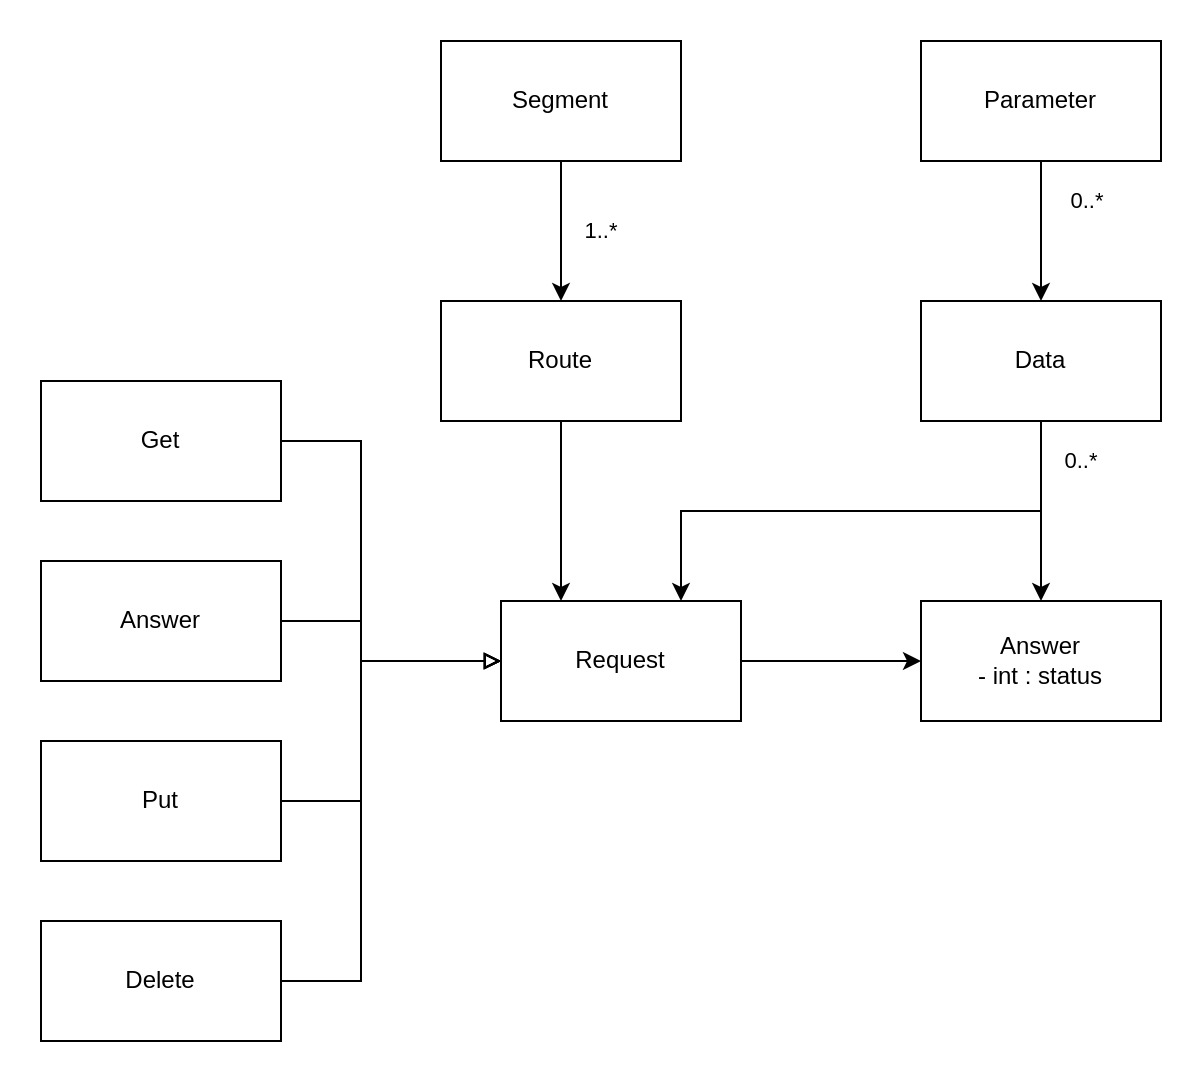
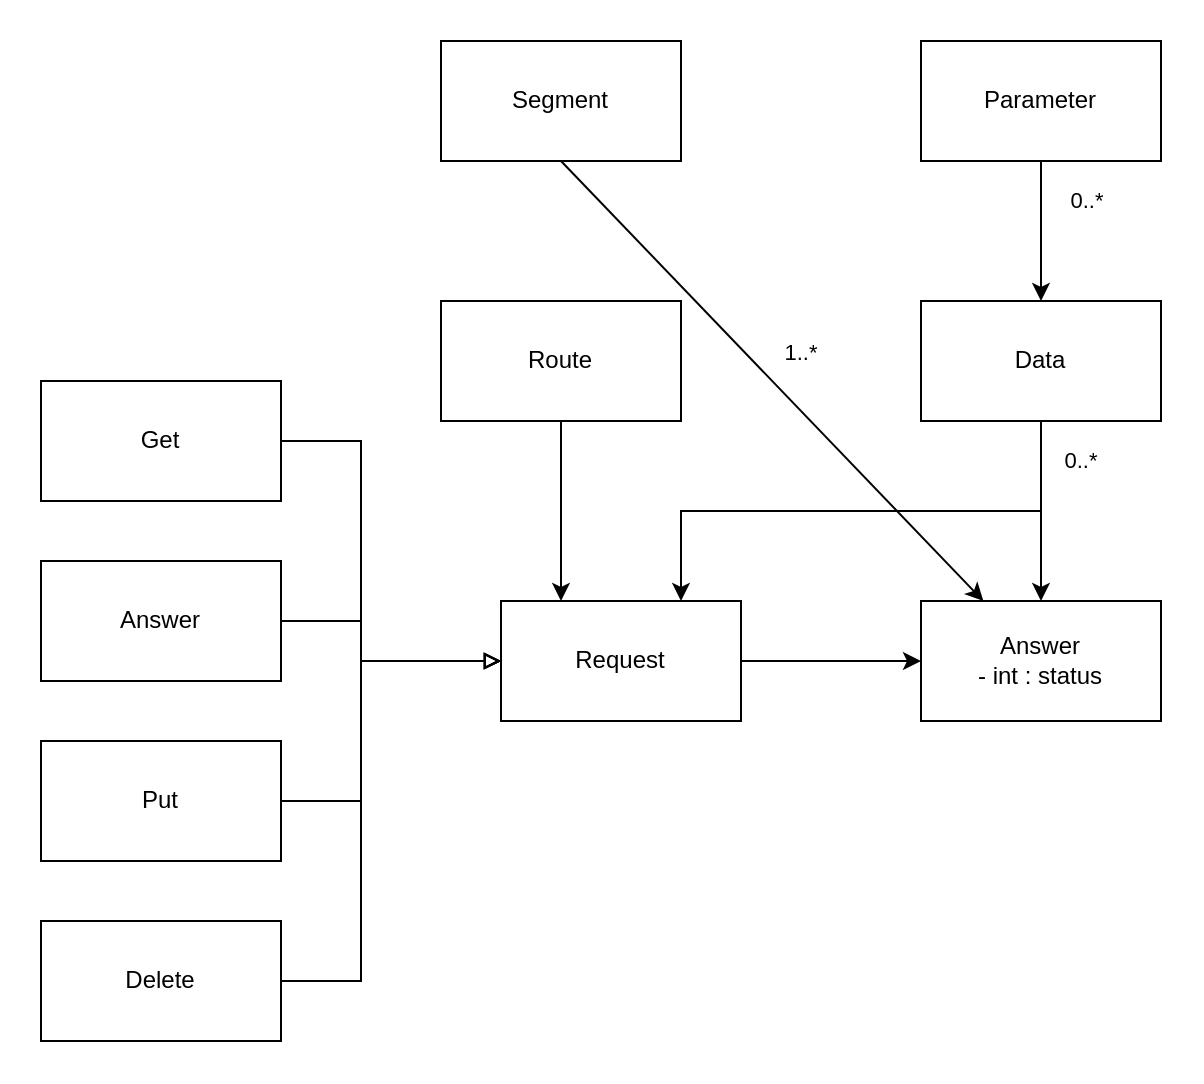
edge "Segment" -> "Route": now "Segment" -> "Answer - int : status"
